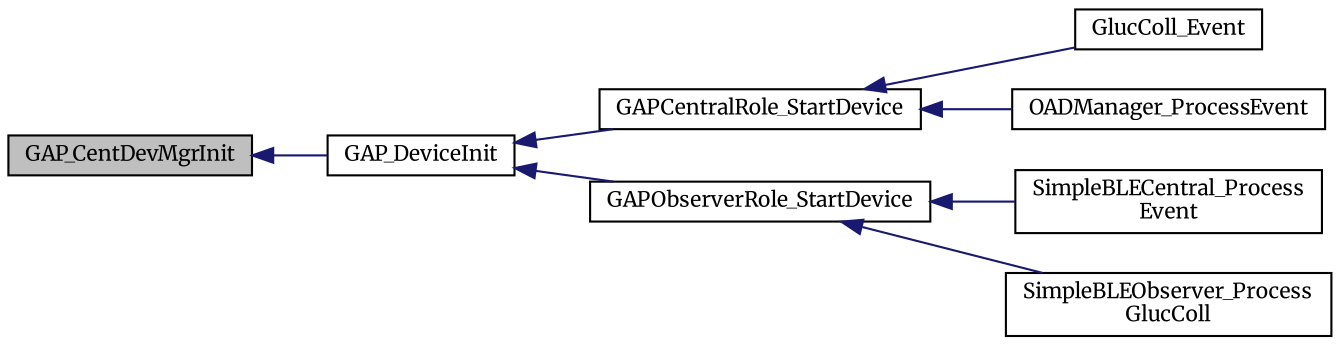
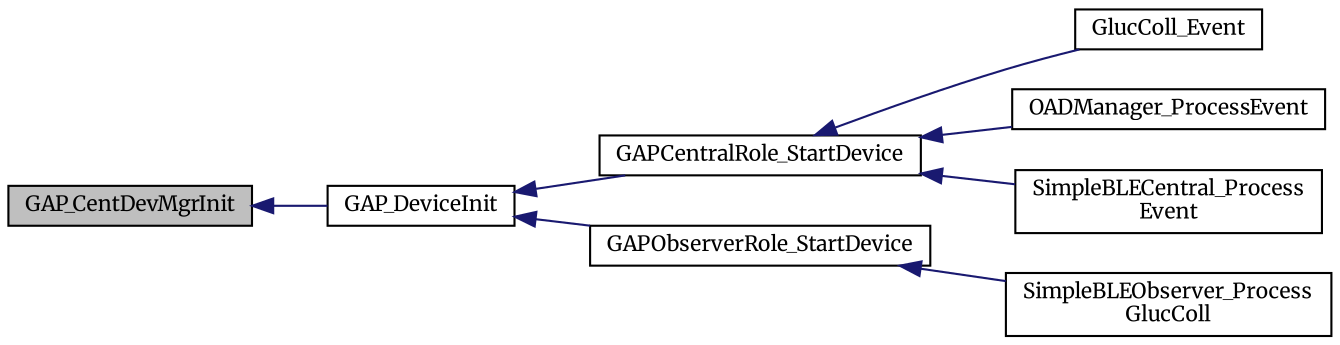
edge "SimpleBLECentral_Process Event" -> "GAPObserverRole_StartDevice": now "SimpleBLECentral_Process Event" -> "GAPCentralRole_StartDevice"
